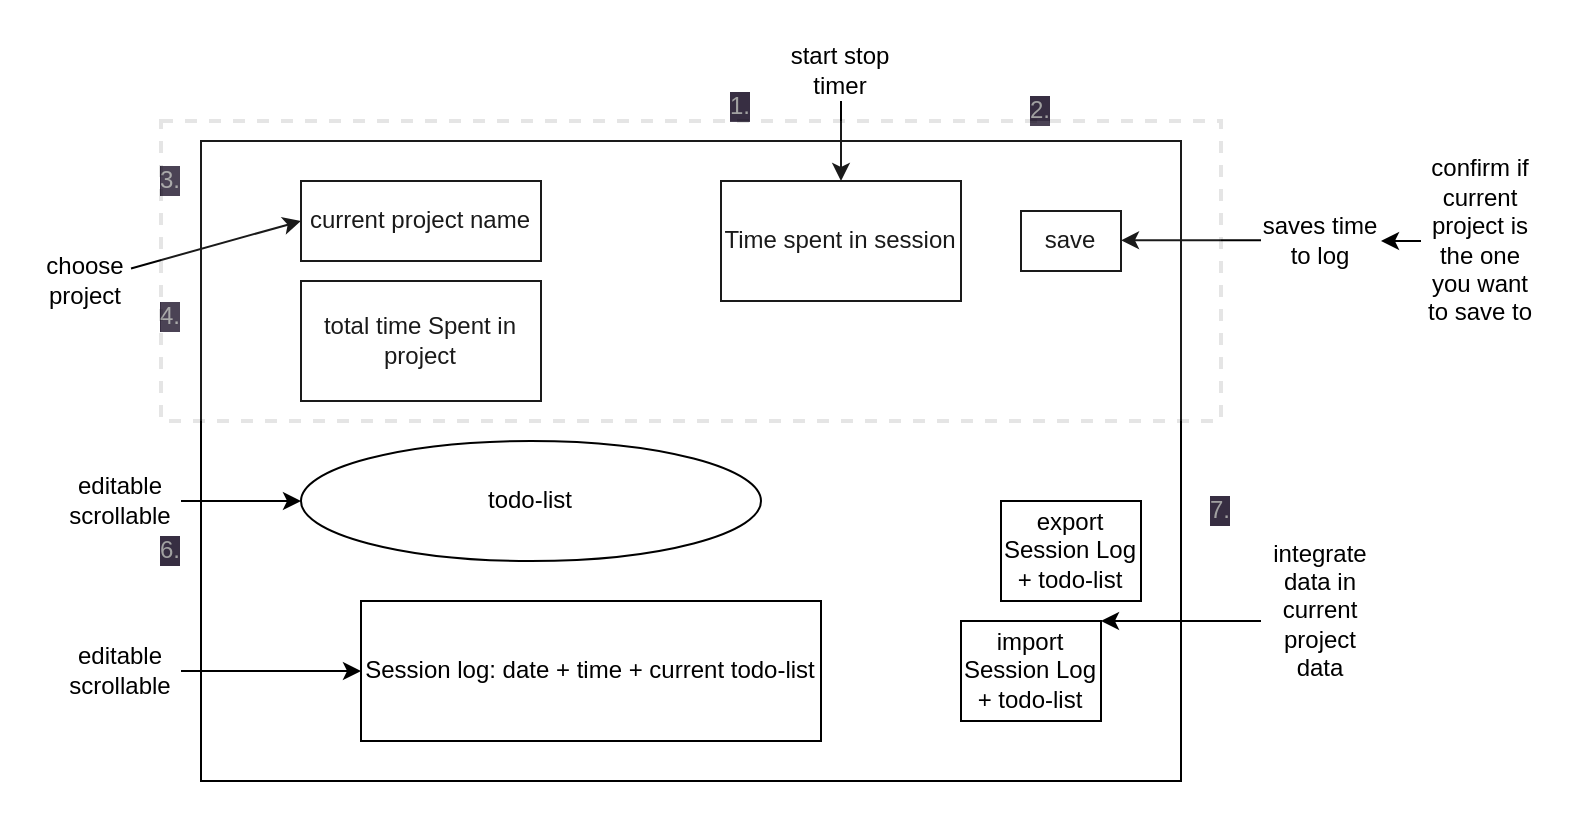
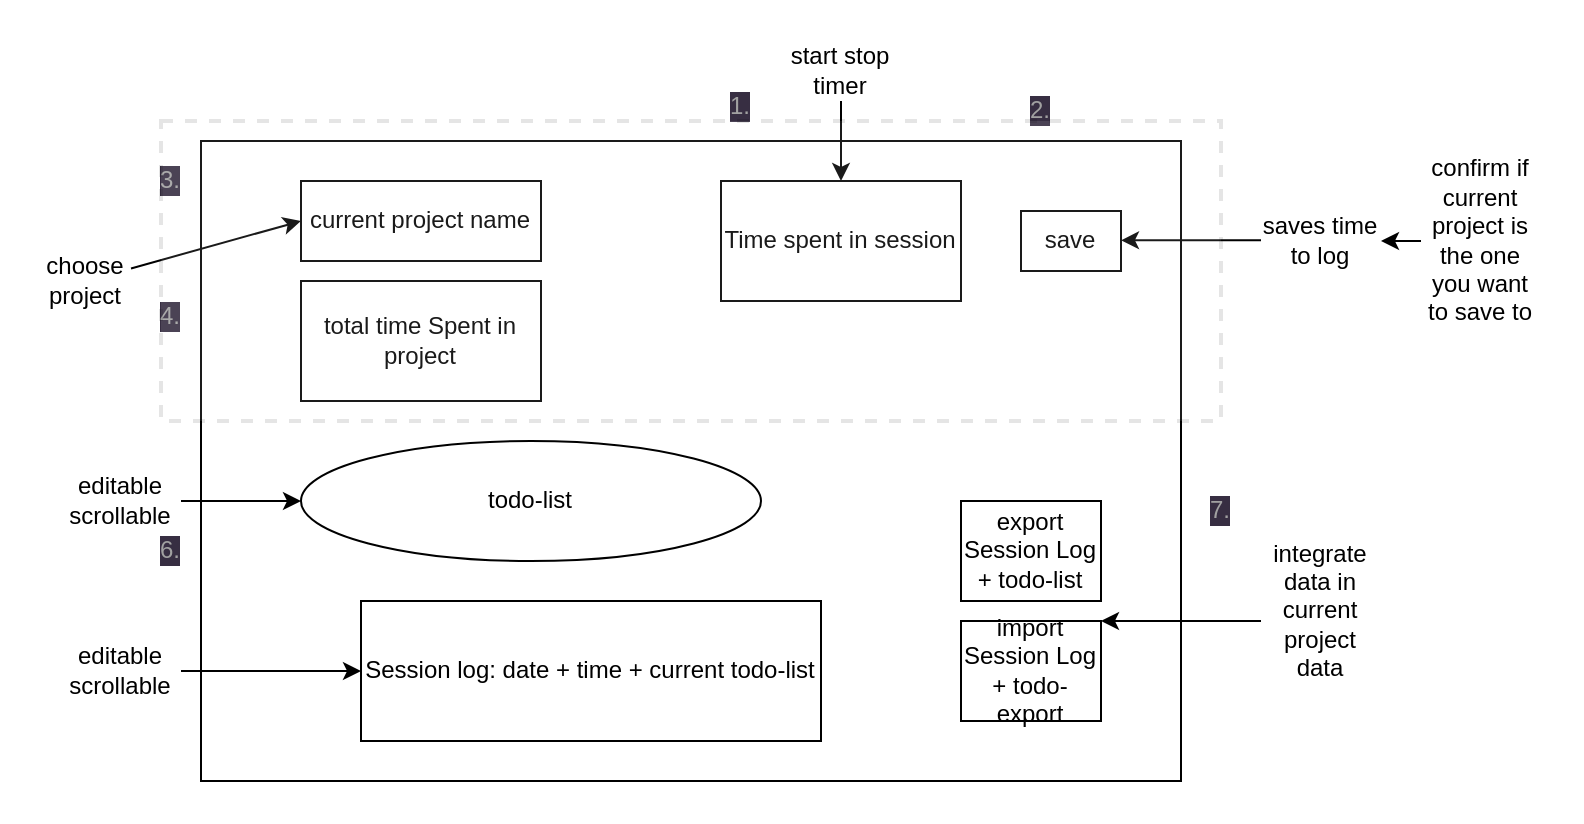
node "export Session Log + todo-list": moved (1071, 551) -> (1031, 551)
node "import Session Log + todo-list": label "import Session Log + todo-list" -> "import Session Log + todo-export"
